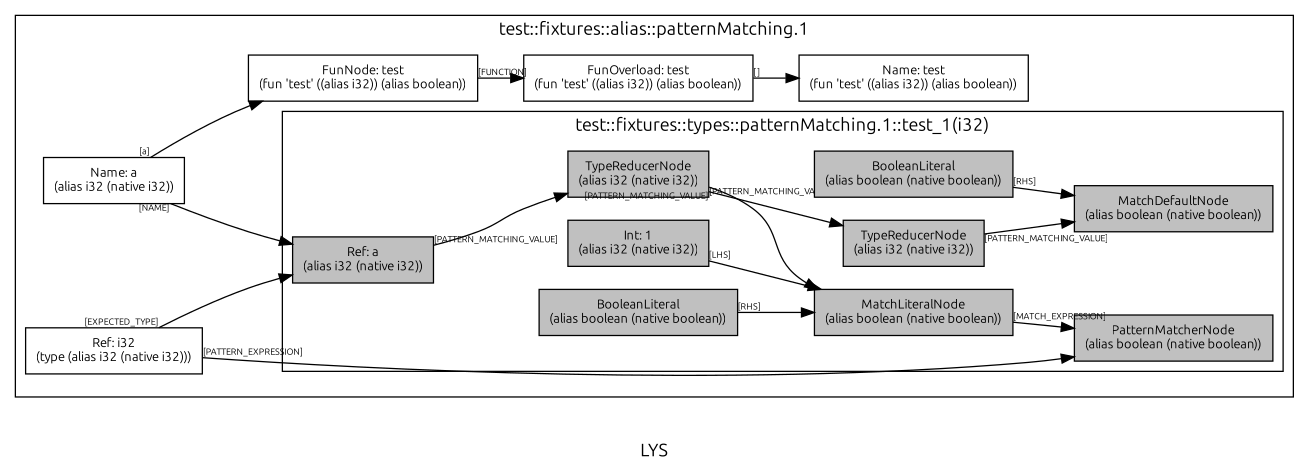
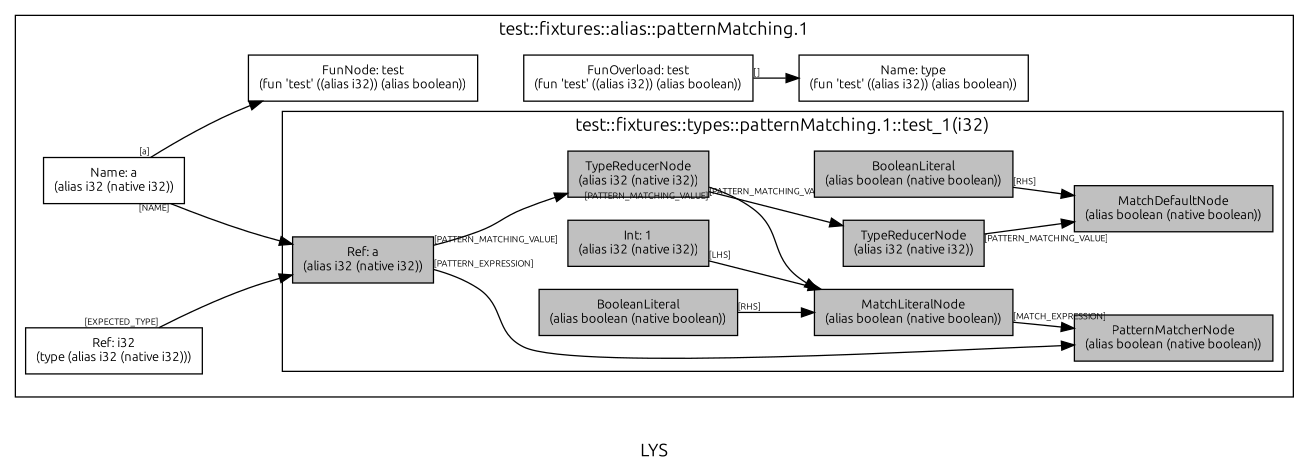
edge "FunNode: test (fun 'test' ((alias i32)) (alias boolean))" -> "FunOverload: test (fun 'test' ((alias i32)) (alias boolean))": removed
node "Name: test (fun 'test' ((alias i32)) (alias boolean))": label "Name: test (fun 'test' ((alias i32)) (alias boolean))" -> "Name: type (fun 'test' ((alias i32)) (alias boolean))"
edge "Ref: i32 (type (alias i32 (native i32)))" -> "PatternMatcherNode (alias boolean (native boolean))": now "Ref: a (alias i32 (native i32))" -> "PatternMatcherNode (alias boolean (native boolean))"
